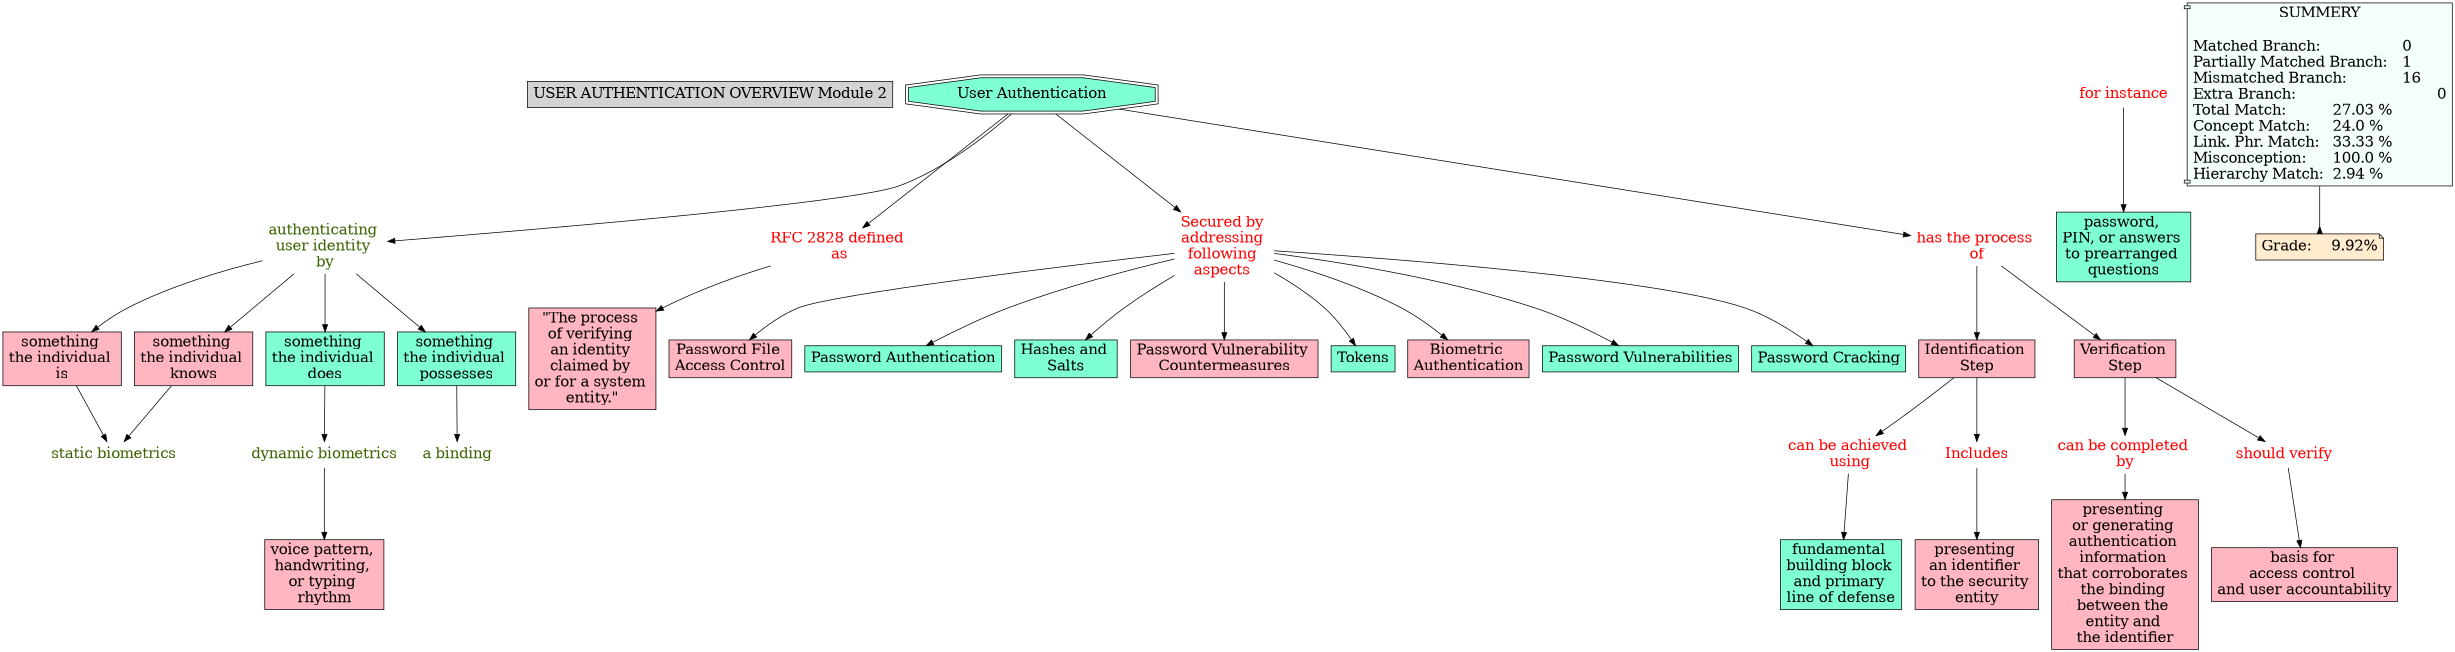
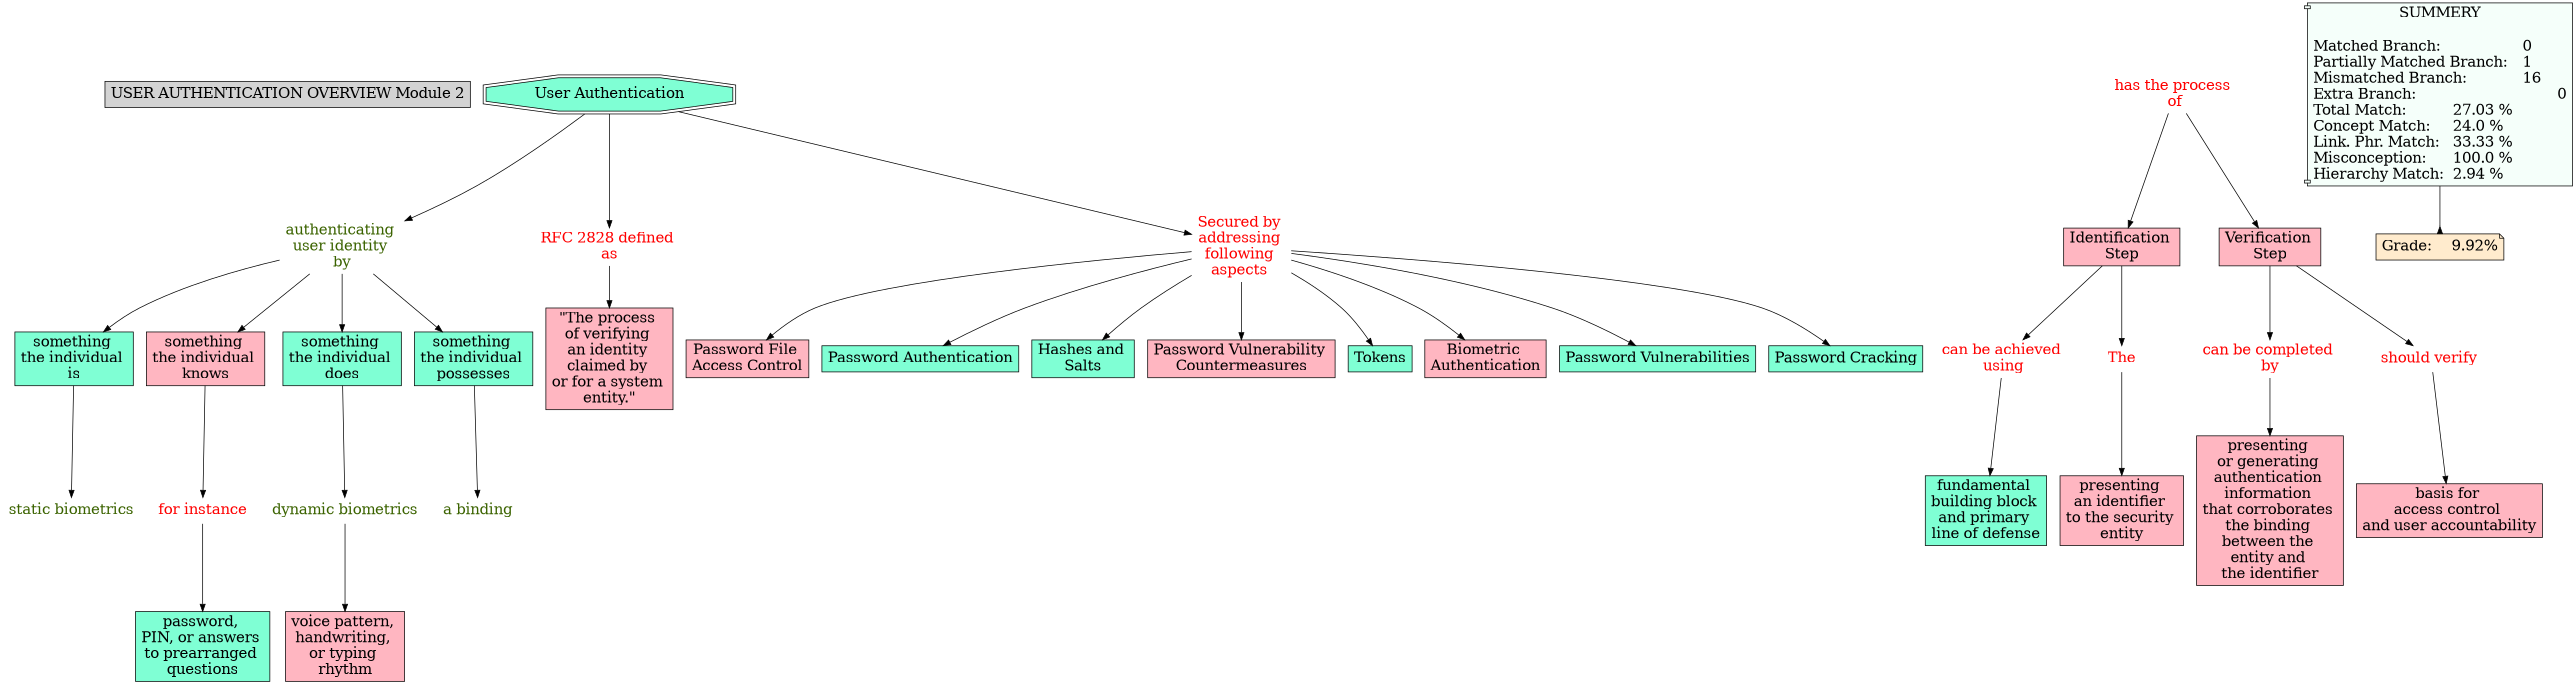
edge "User Authentication" -> "has the process of": removed
node "something the individual is": fillcolor #ffb6c1 -> aquamarine
edge "something the individual knows" -> "static biometrics": now "something the individual knows" -> "for instance"
node "Includes": label "Includes" -> "The"
